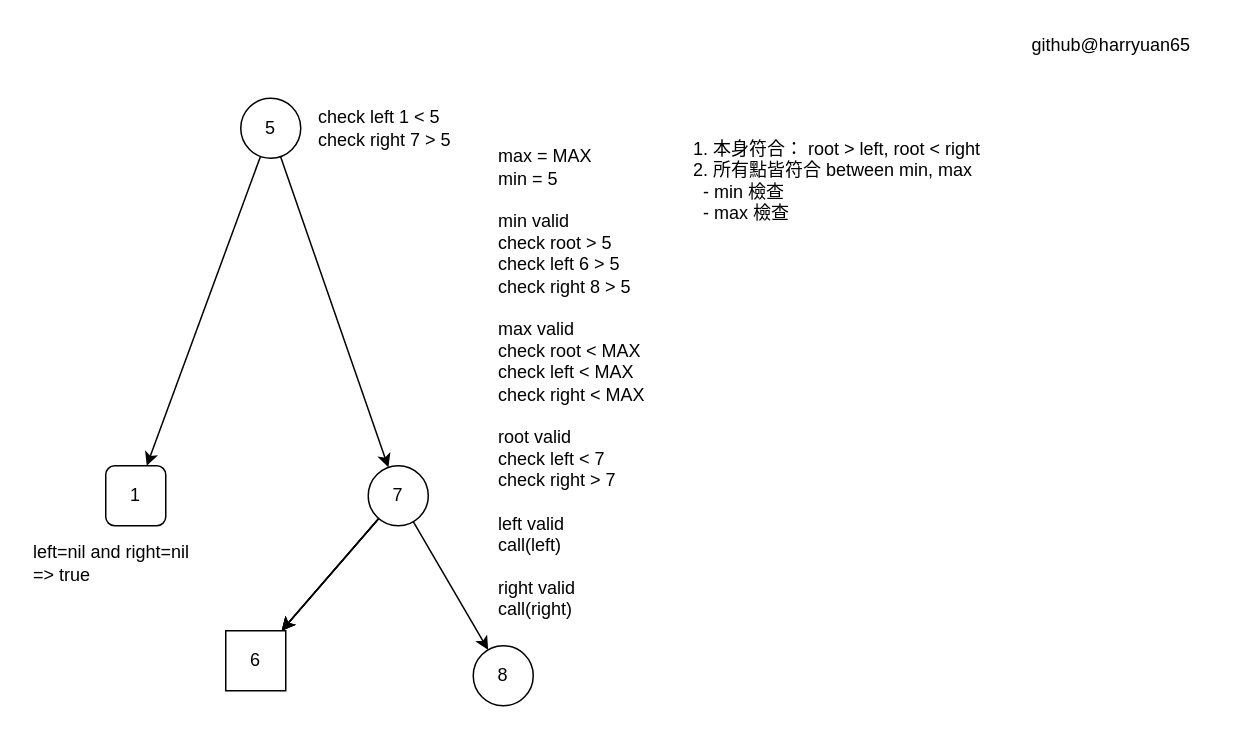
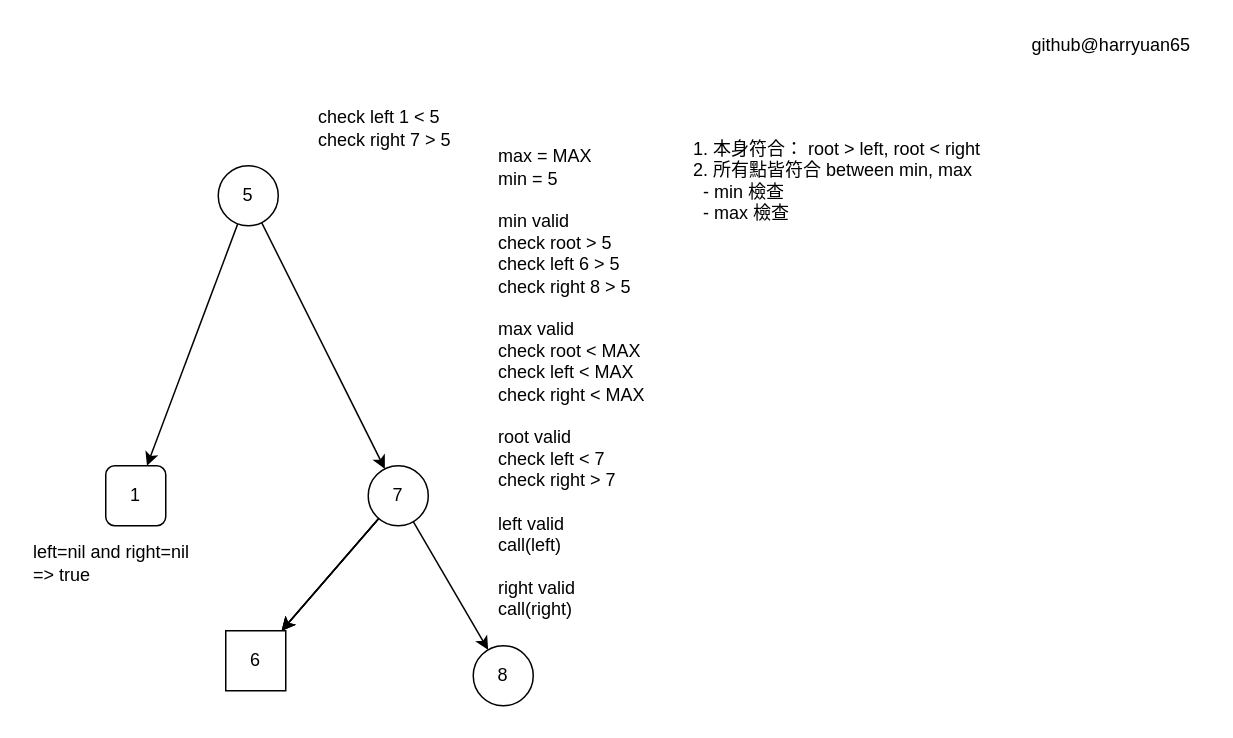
node "5": moved (271, 128) -> (248, 196)
